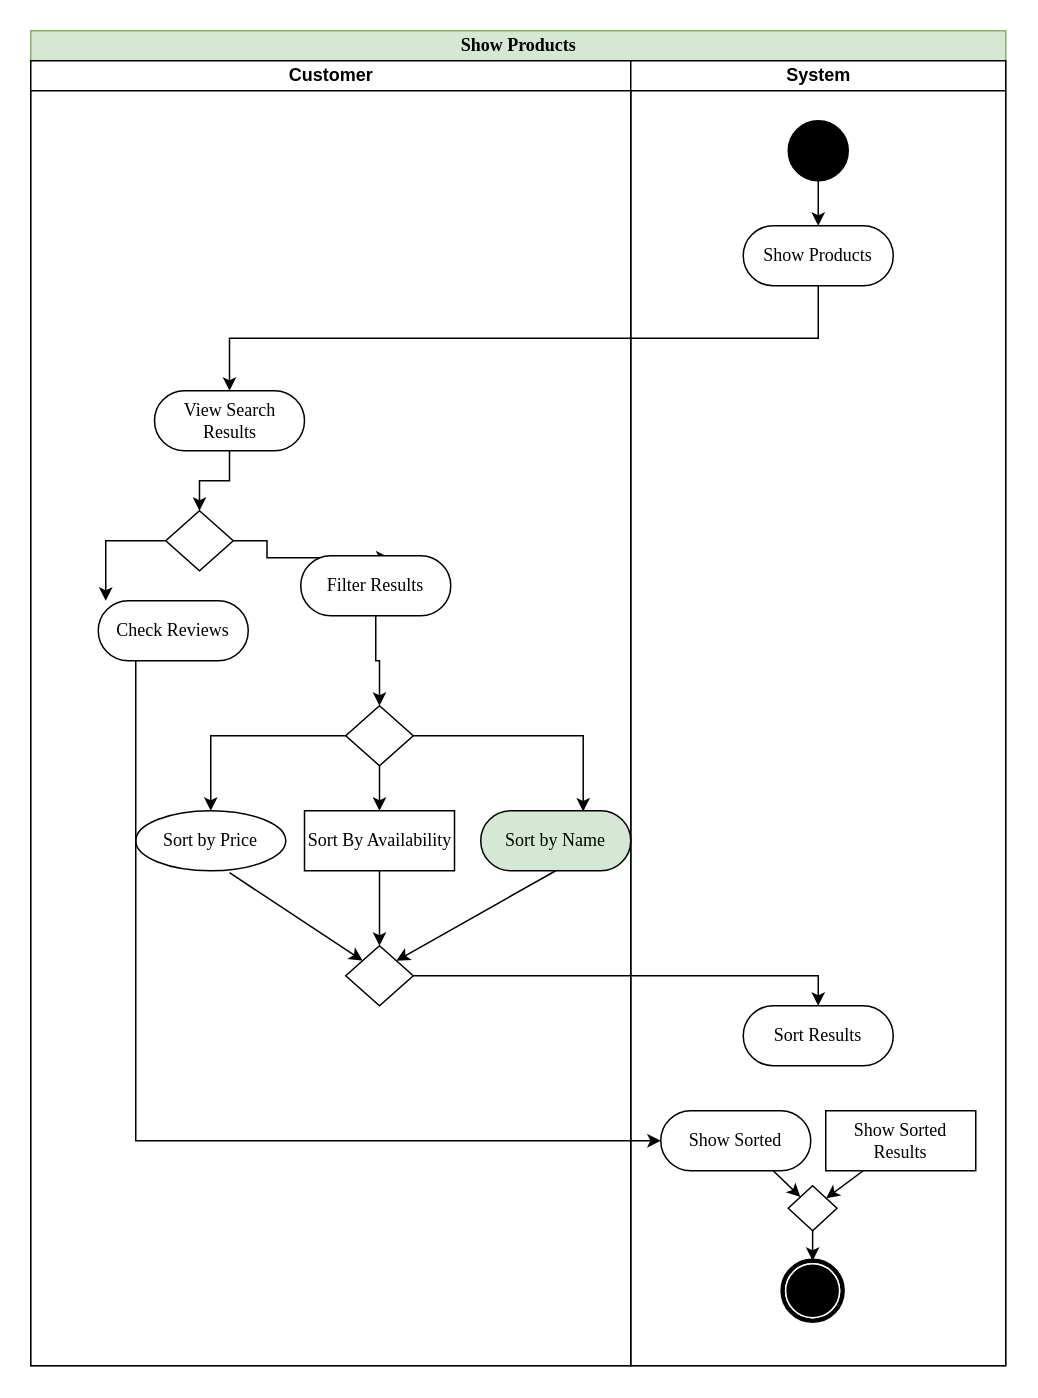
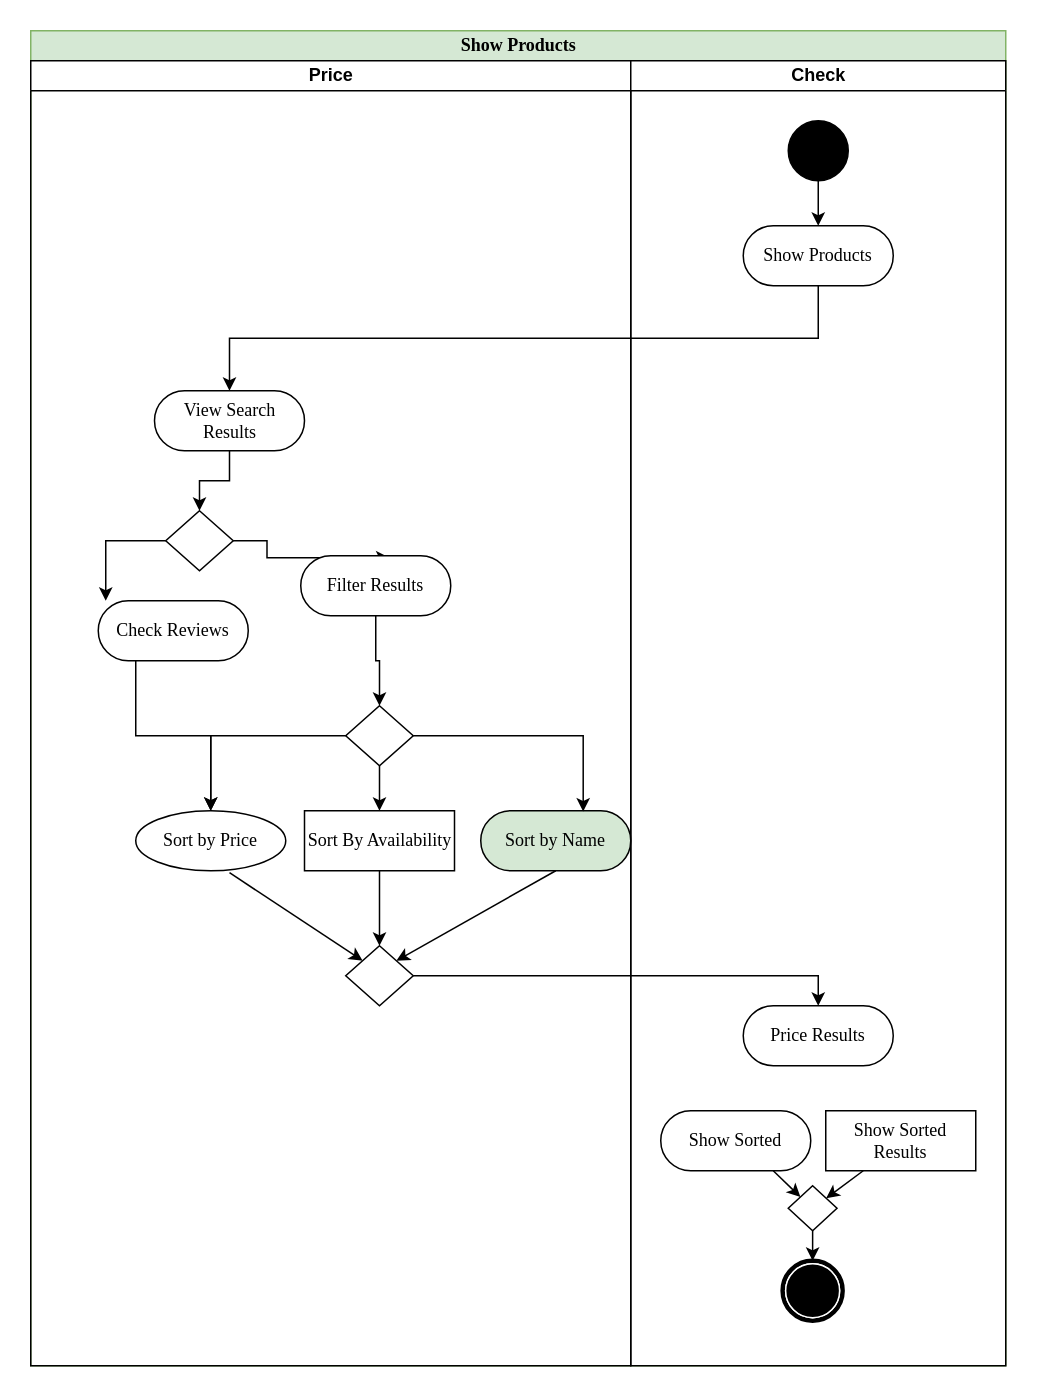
node "Customer": label "Customer" -> "Price"
node "System": label "System" -> "Check"
node "Sort Results": label "Sort Results" -> "Price Results"
edge "Check Reviews" -> "Show Sorted": now "Check Reviews" -> "Sort by Price"
